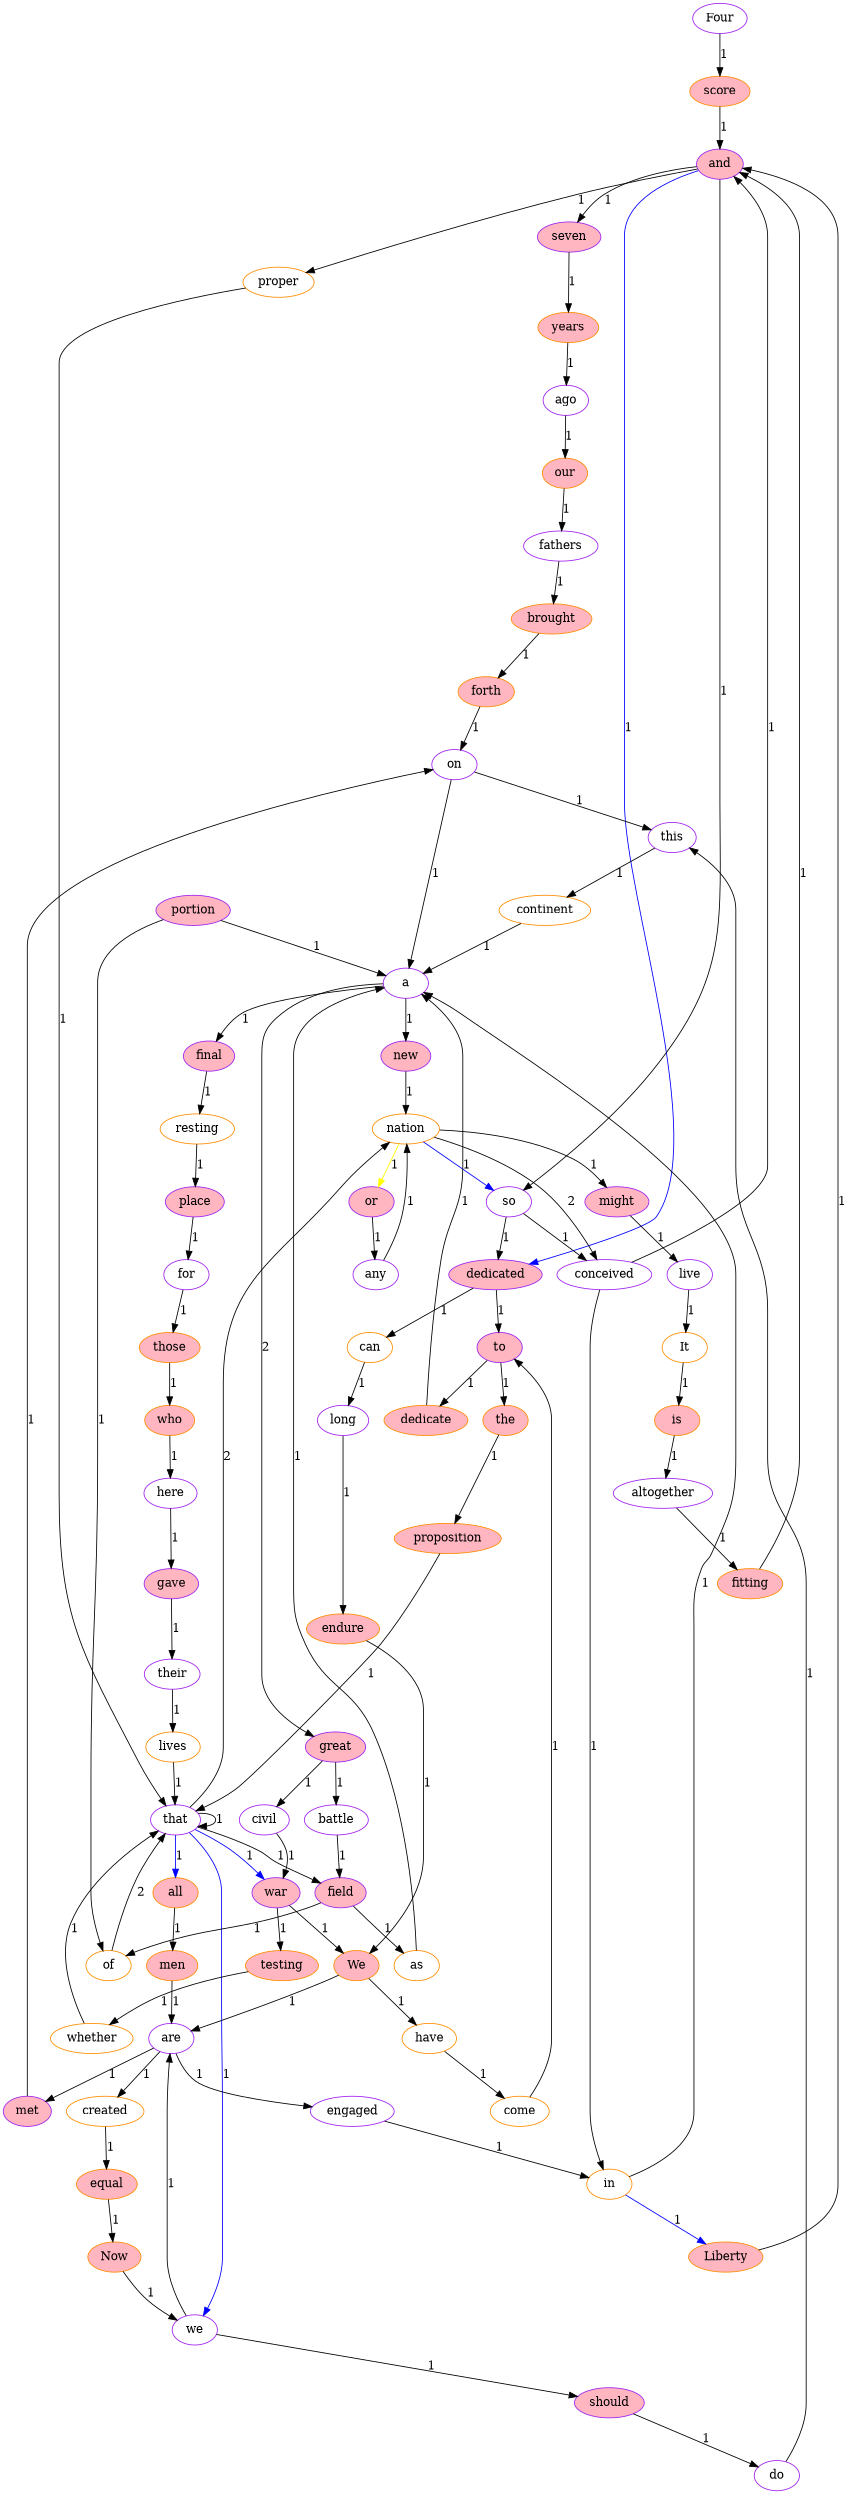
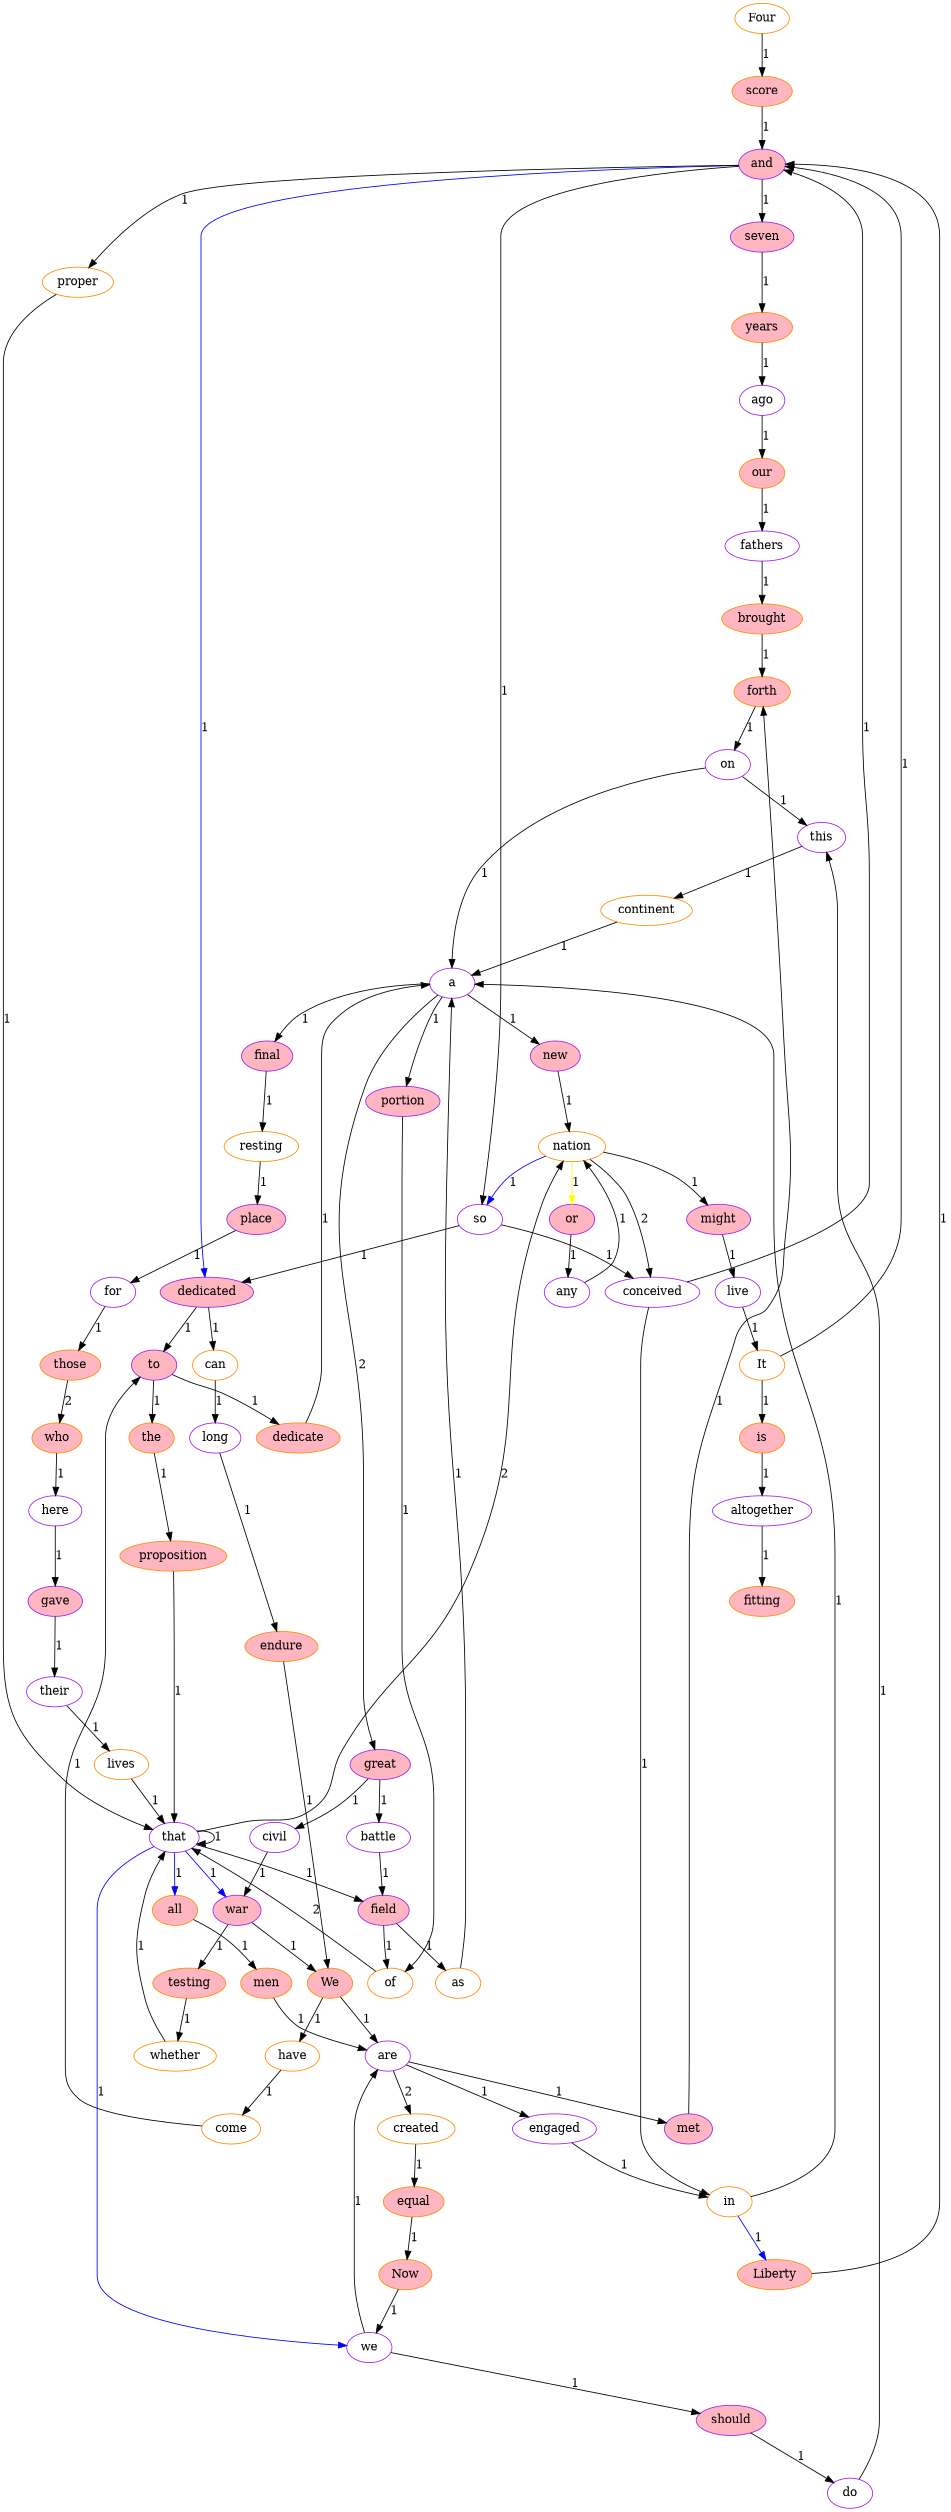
node "Four": color purple -> darkorange
edge "fitting" -> "and": now "It" -> "and"
edge "portion" -> "a": reversed
edge "met" -> "on": now "met" -> "forth"
edge "those" -> "who": label "1" -> "2"
edge "are" -> "created": label "1" -> "2"
